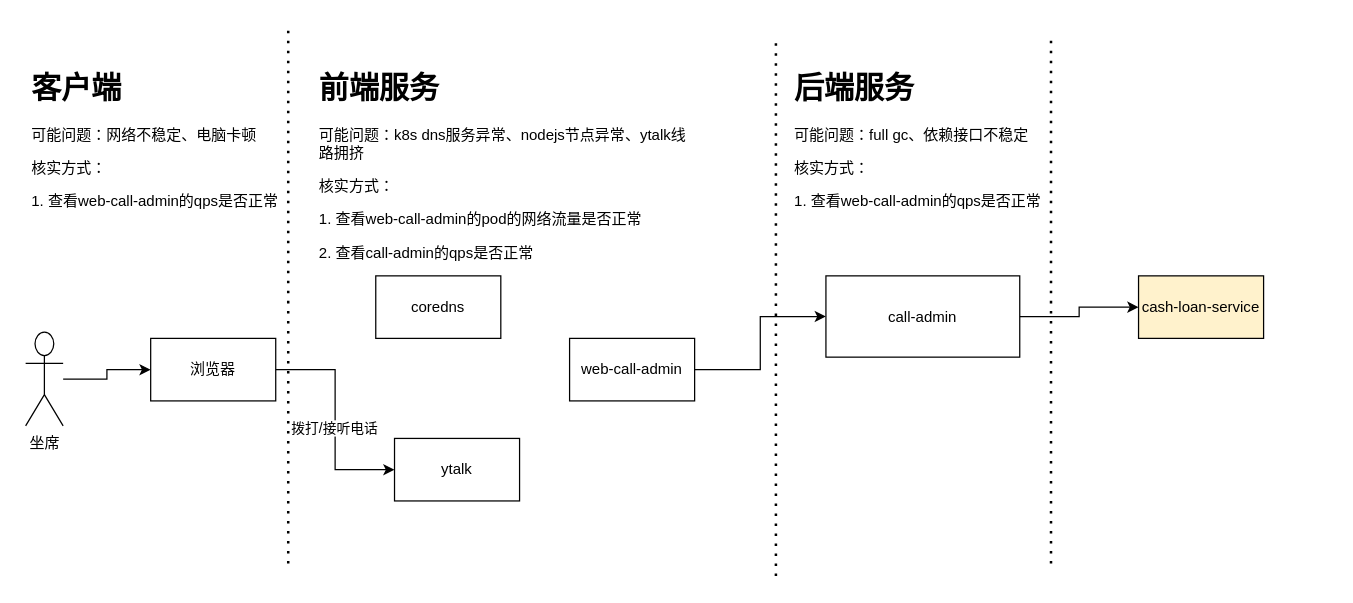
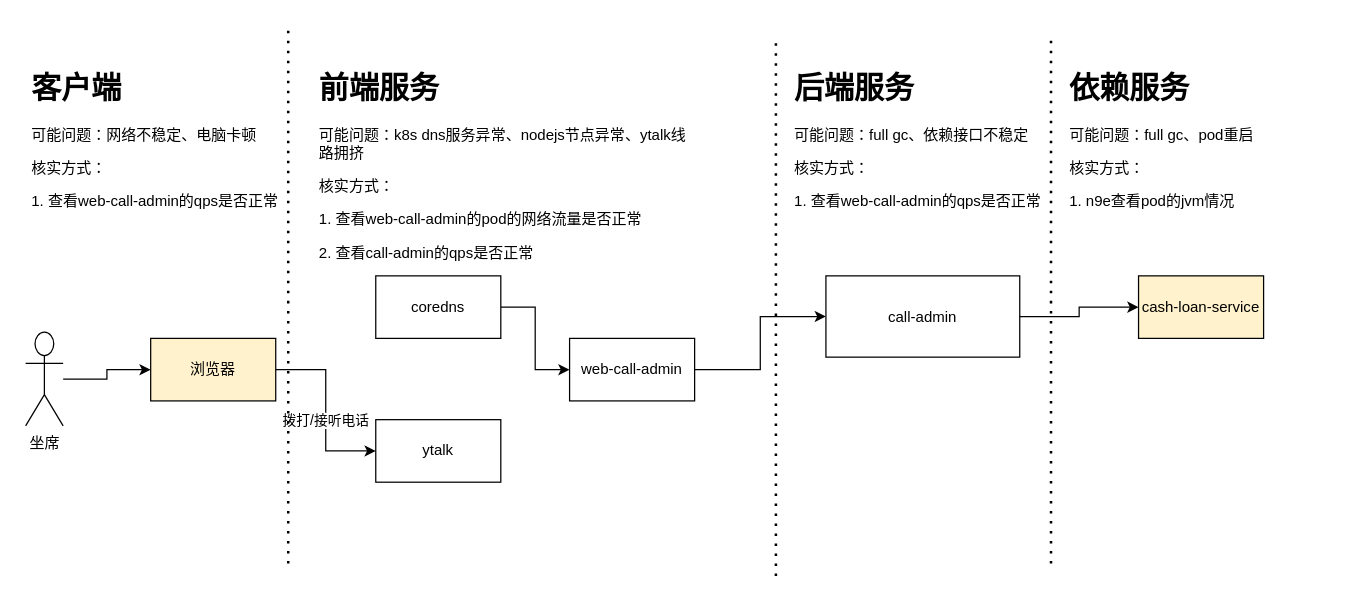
node "依赖服务可能问题：full gc、pod重启 核实方式： 1. n9e查看pod的jvm情况": added
edge "coredns" -> "web-call-admin": added
node "浏览器": fillcolor #ffffff -> #fff2cc
node "ytalk": moved (457, 469) -> (438, 451)
